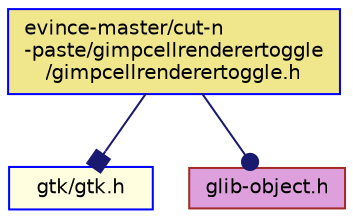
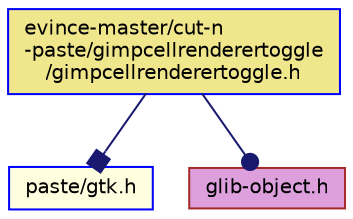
node "gtk/gtk.h": label "gtk/gtk.h" -> "paste/gtk.h"
